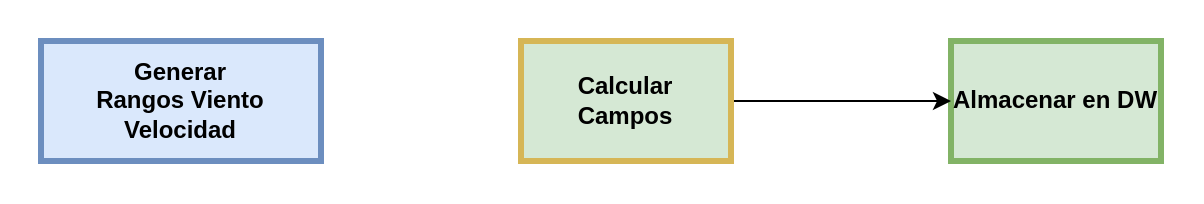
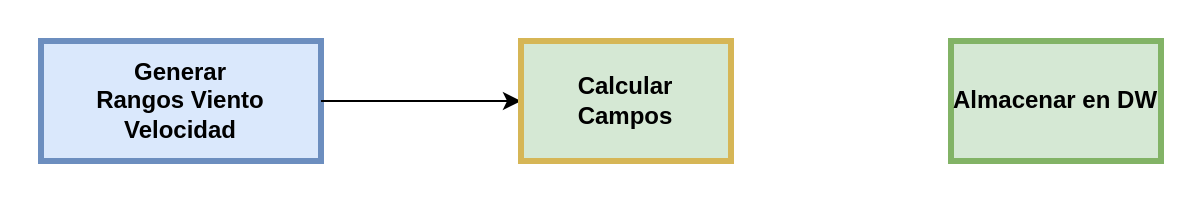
edge "Generar Rangos Viento Velocidad" -> "Calcular Campos": added
edge "Calcular Campos" -> "Almacenar en DW": removed
